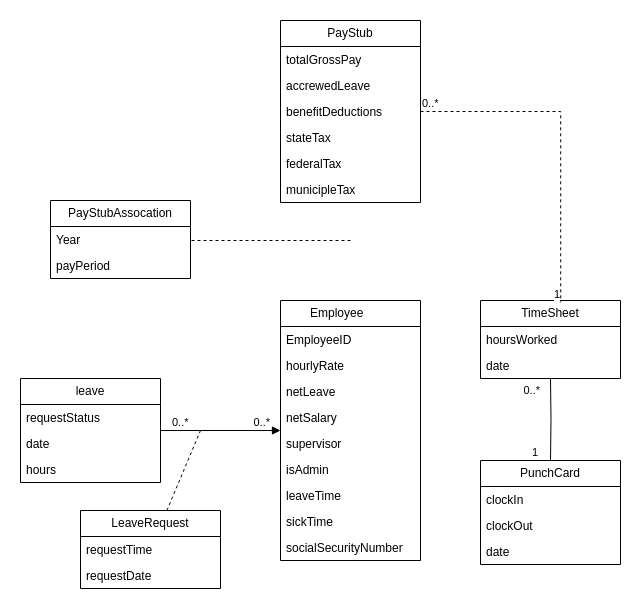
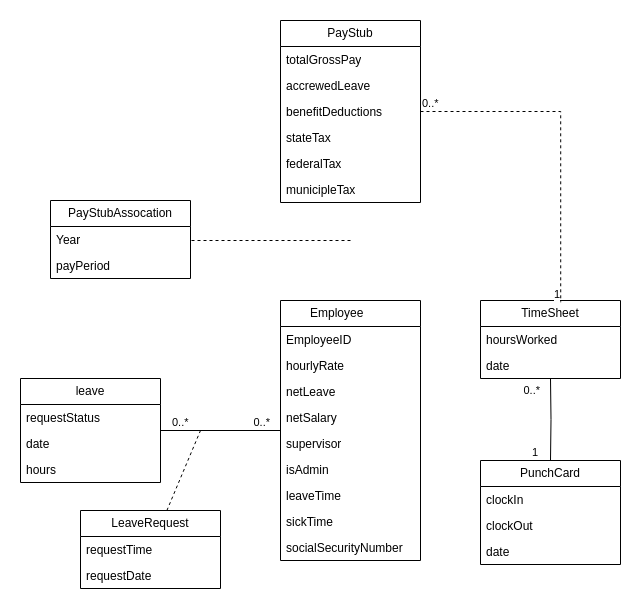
edge "leave" -> "Employee": arrowhead block -> none
